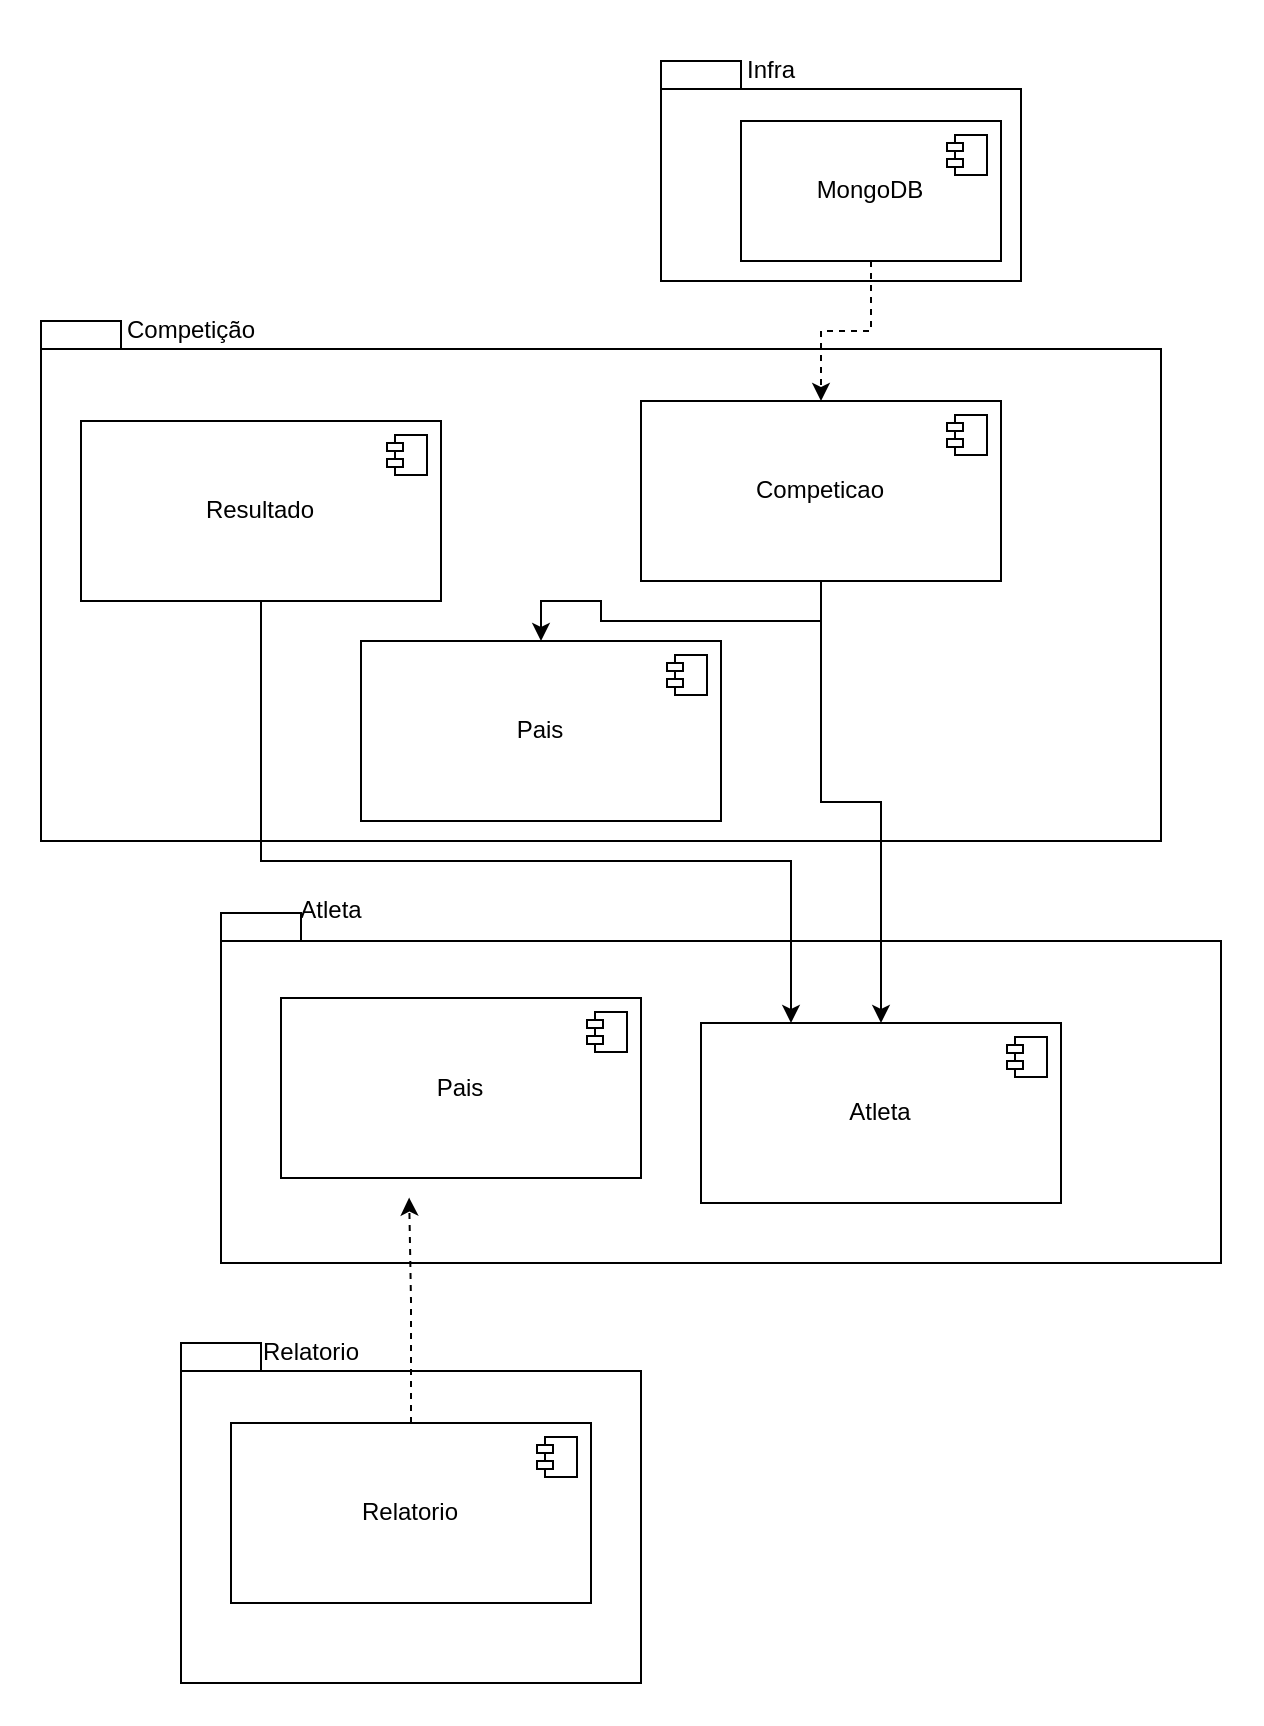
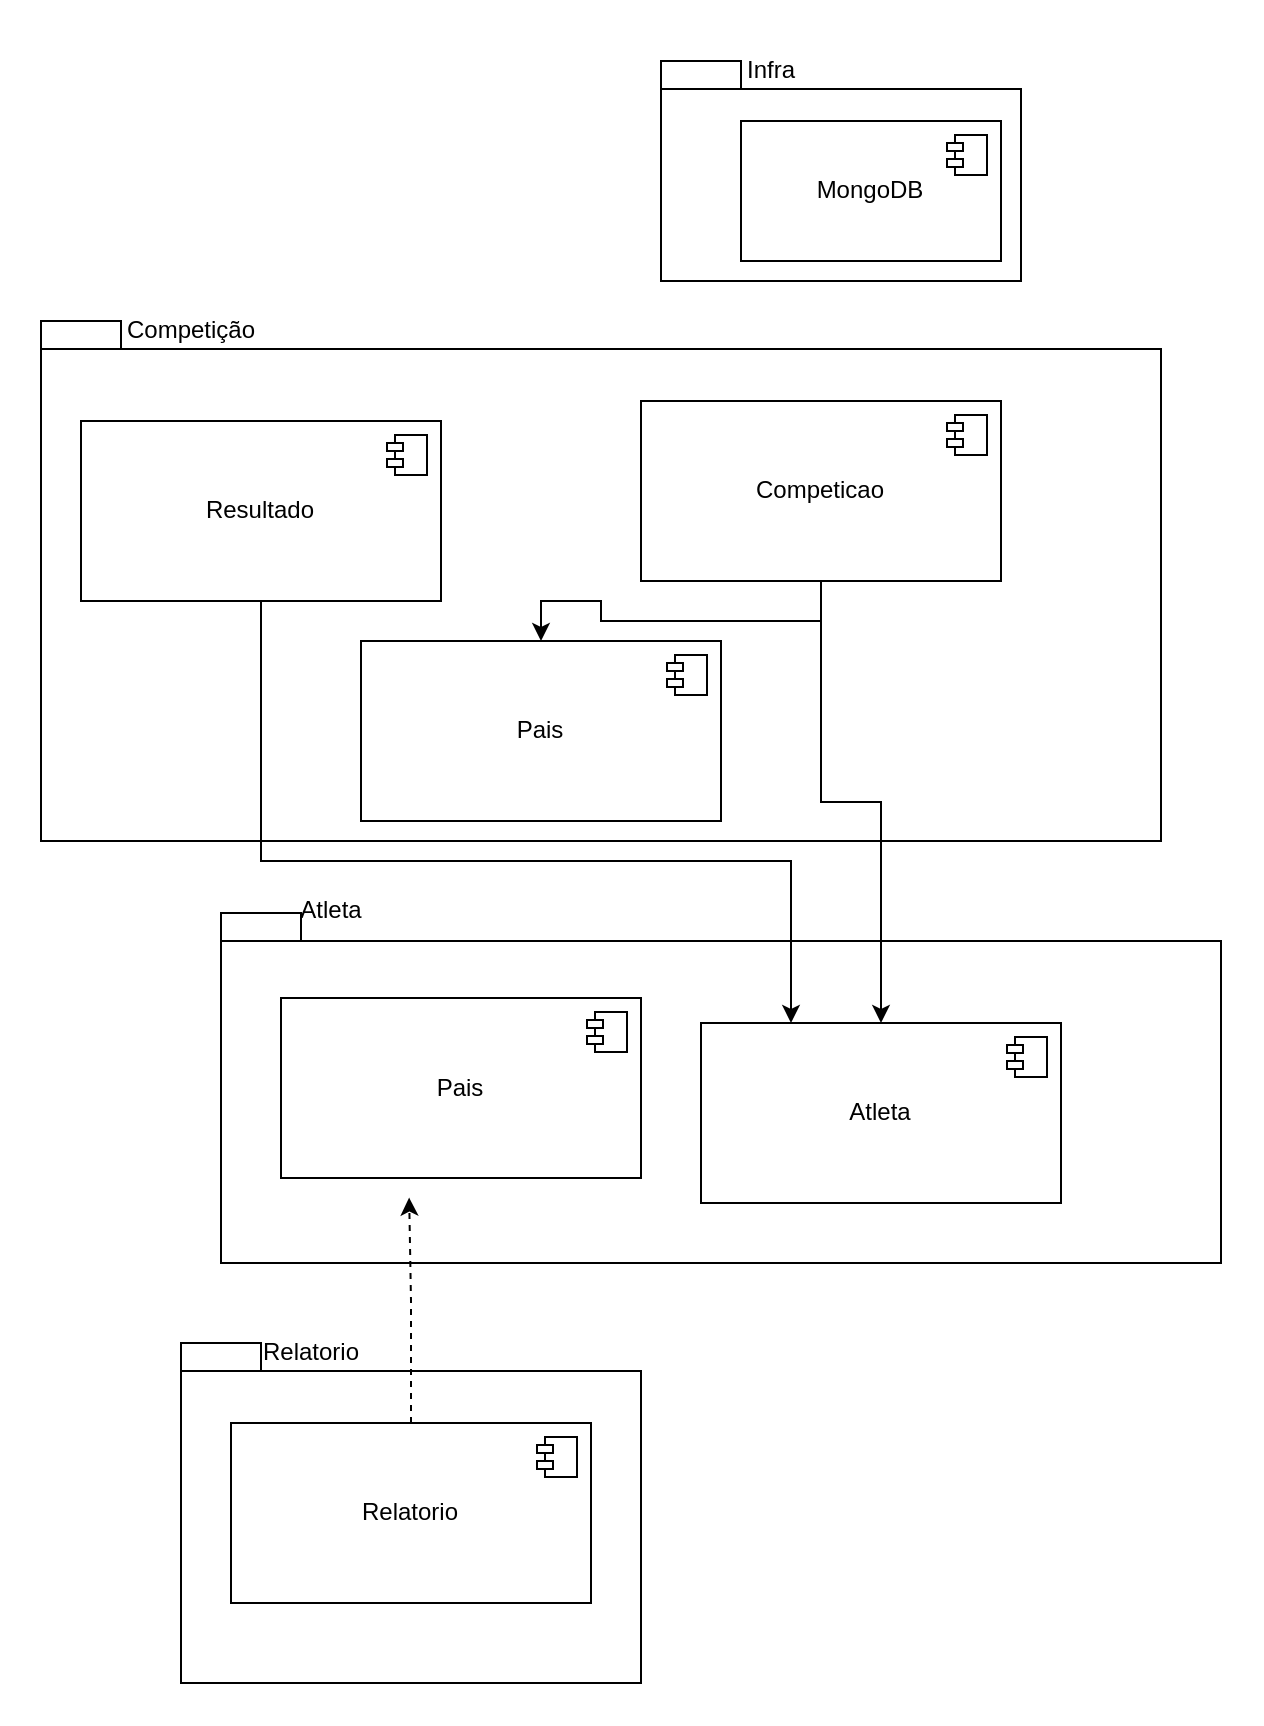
edge "MongoDB" -> "Competicao": removed
